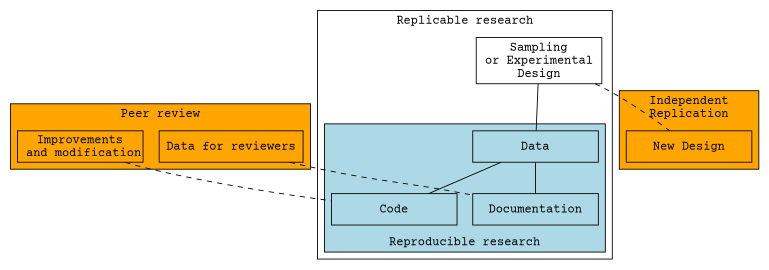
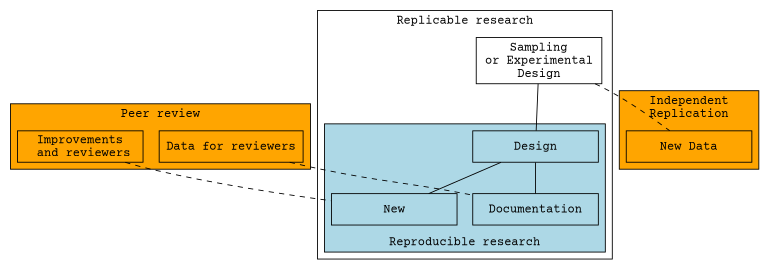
node "Improvements and modification": label "Improvements and modification" -> "Improvements and reviewers"
node "Data": label "Data" -> "Design"
node "New Design": label "New Design" -> "New Data"
node "Code": label "Code" -> "New"
